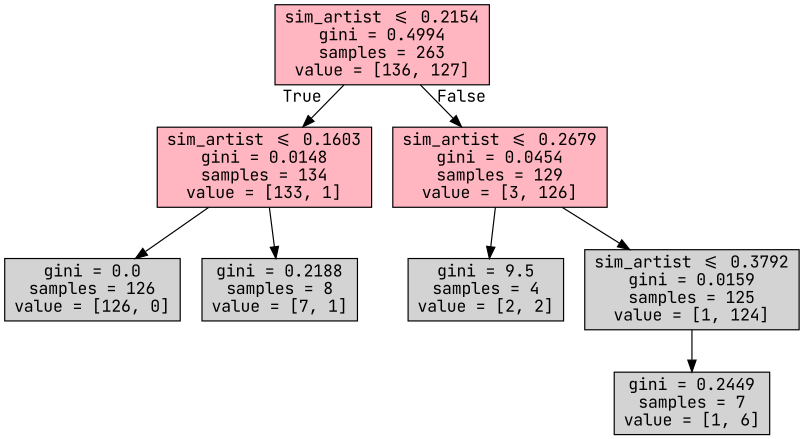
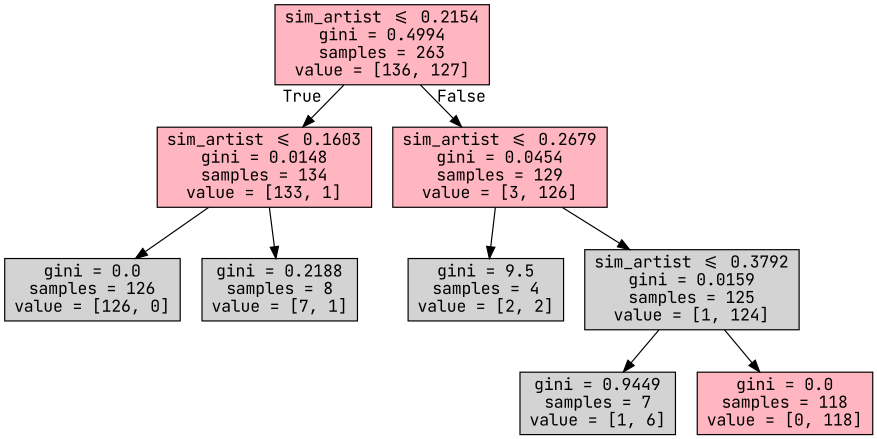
node "gini = 0.2449 samples = 7 value = [1, 6]": label "gini = 0.2449 samples = 7 value = [1, 6]" -> "gini = 0.9449 samples = 7 value = [1, 6]"
node "gini = 0.0 samples = 118 value = [0, 118]": added
